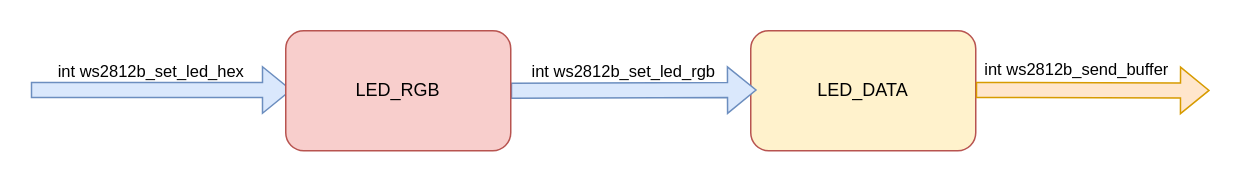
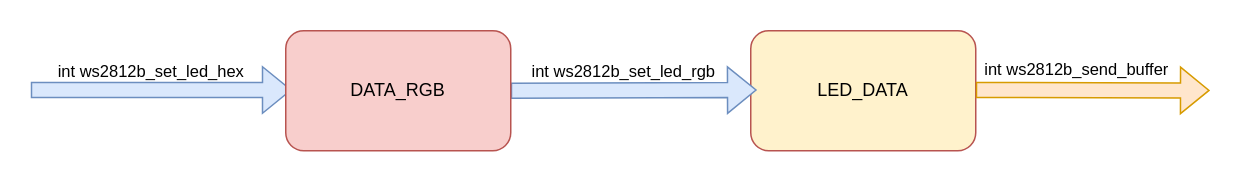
node "LED_RGB": label "LED_RGB" -> "DATA_RGB"
